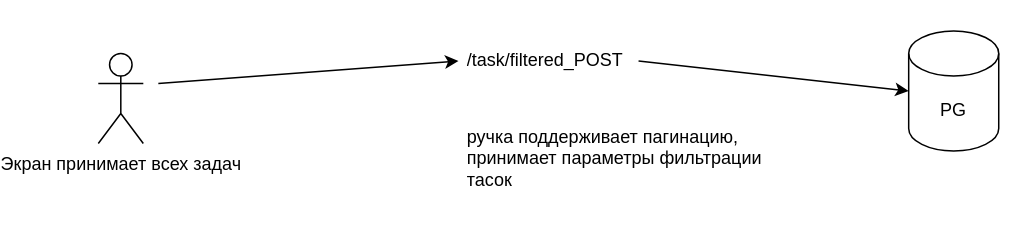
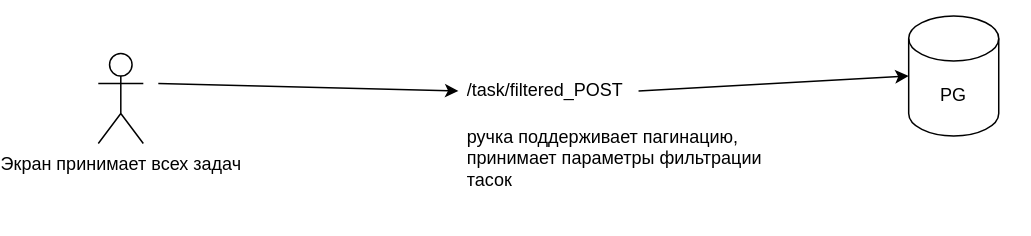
node "/task/filtered_POST": moved (548, 61) -> (548, 91)
node "PG": moved (953, 91) -> (953, 76)
